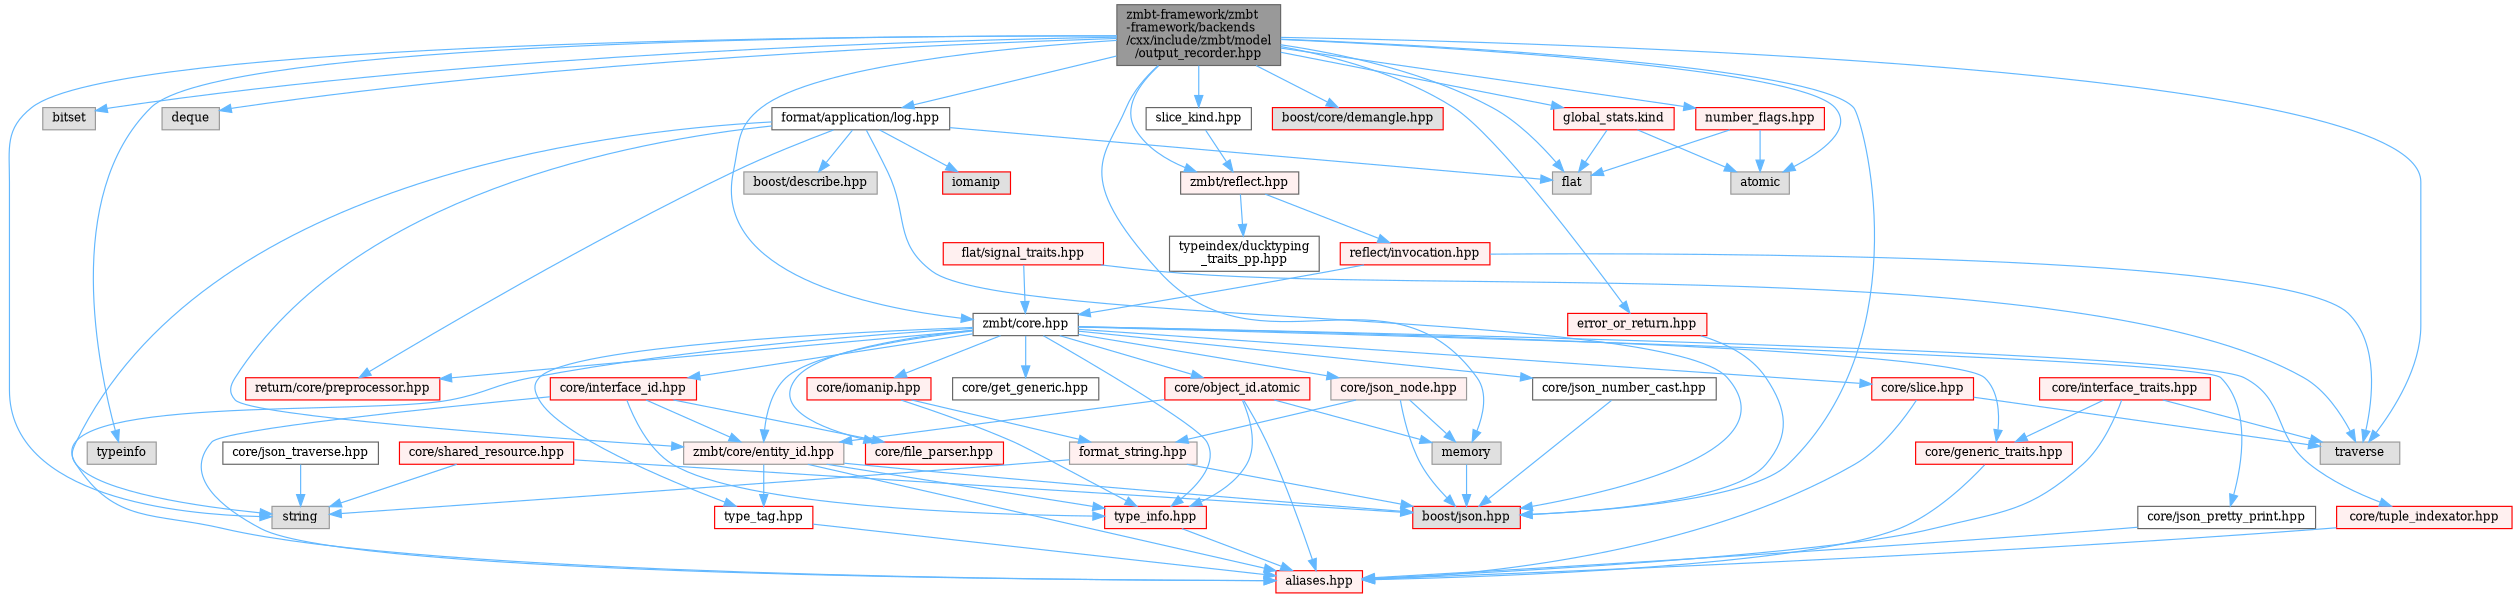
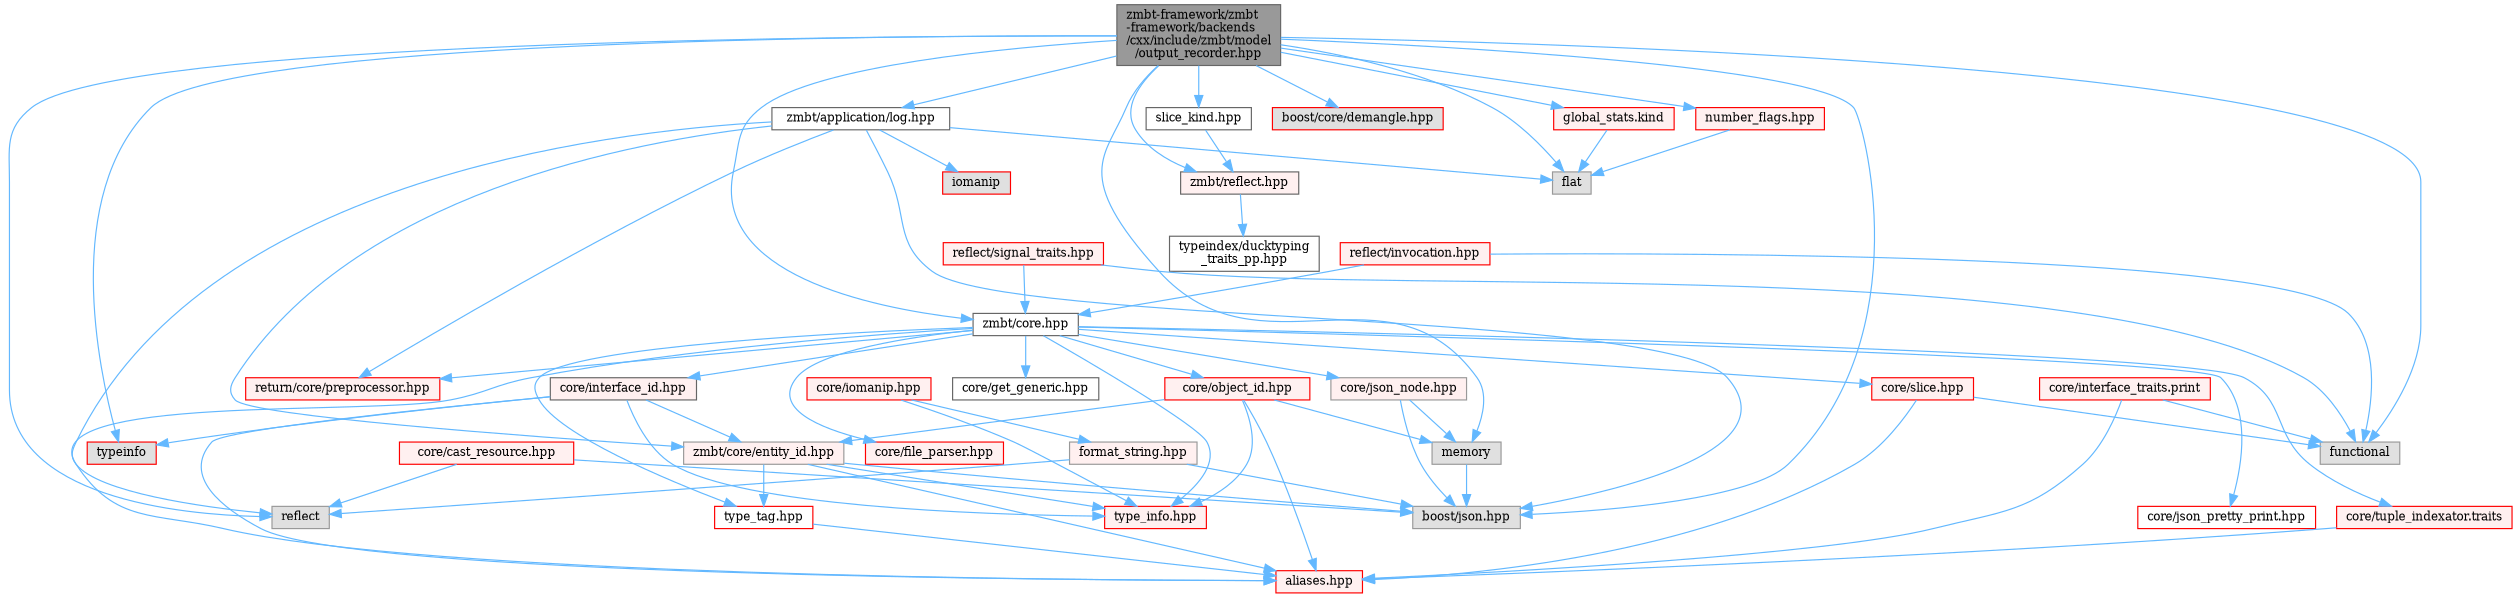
node "bitset": removed
node "deque": removed
node "format/application/log.hpp": label "format/application/log.hpp" -> "zmbt/application/log.hpp"
node "boost/describe.hpp": removed
node "atomic": removed
edge "zmbt/reflect.hpp" -> "reflect/invocation.hpp": removed
node "flat/signal_traits.hpp": label "flat/signal_traits.hpp" -> "reflect/signal_traits.hpp"
node "error_or_return.hpp": removed
edge "zmbt/core.hpp" -> "zmbt/core/entity_id.hpp": removed
edge "zmbt/core.hpp" -> "core/iomanip.hpp": removed
node "core/interface_id.hpp": color red -> grey40
node "core/object_id.atomic": label "core/object_id.atomic" -> "core/object_id.hpp"
node "core/json_number_cast.hpp": removed
node "core/interface_traits.hpp": label "core/interface_traits.hpp" -> "core/interface_traits.print"
edge "core/json_node.hpp" -> "format_string.hpp": removed
edge "core/interface_id.hpp" -> "core/file_parser.hpp": now "core/interface_id.hpp" -> "typeinfo"
node "typeinfo": color grey60 -> red
node "core/json_traverse.hpp": removed
node "core/shared_resource.hpp": label "core/shared_resource.hpp" -> "core/cast_resource.hpp"
node "core/generic_traits.hpp": removed
node "traverse": label "traverse" -> "functional"
node "string": label "string" -> "reflect"
node "boost/json.hpp": color red -> grey60
node "core/json_pretty_print.hpp": color grey40 -> red
node "core/tuple_indexator.hpp": label "core/tuple_indexator.hpp" -> "core/tuple_indexator.traits"
edge "type_info.hpp" -> "aliases.hpp": removed
edge "core/json_pretty_print.hpp" -> "aliases.hpp": removed
